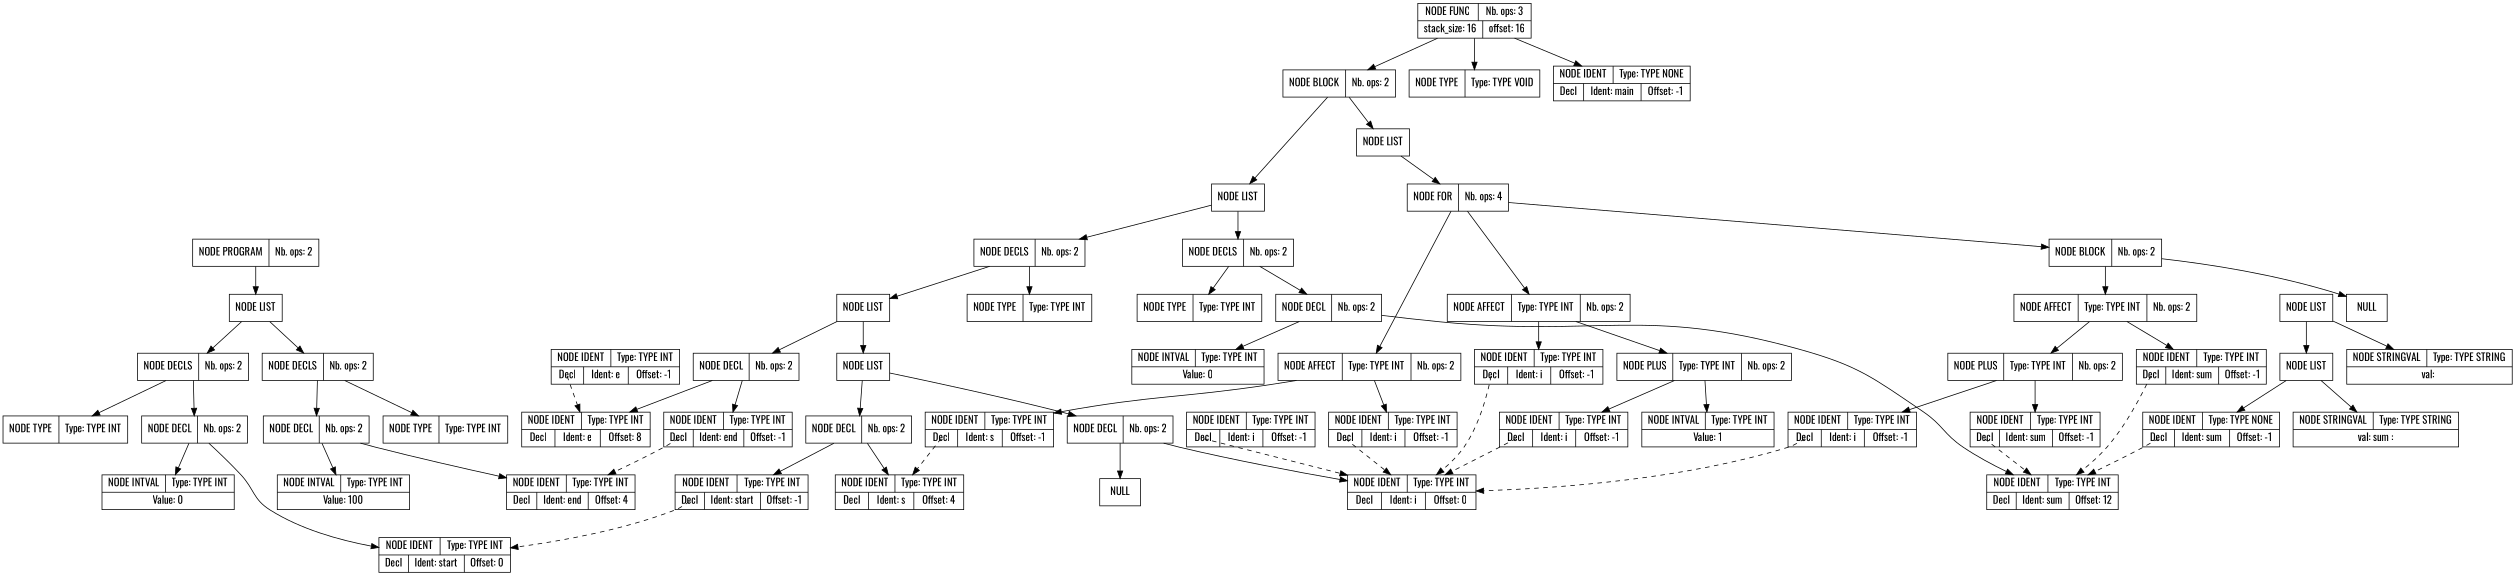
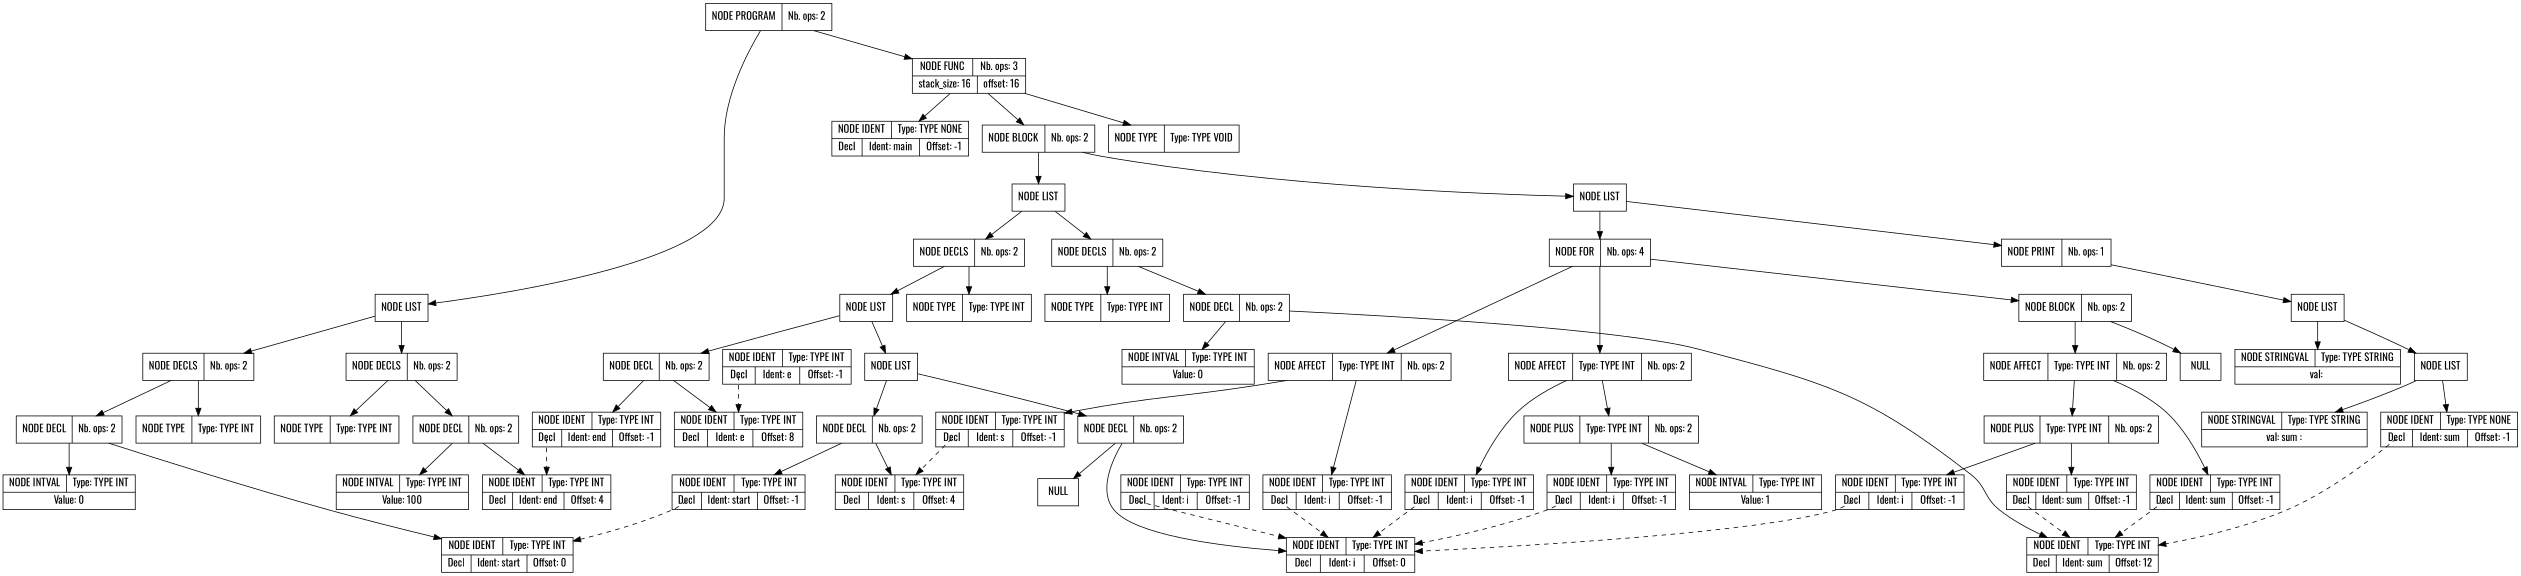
edge "NODE PROGRAM" -> "NODE FUNC": added
node "NODE PRINT": added
